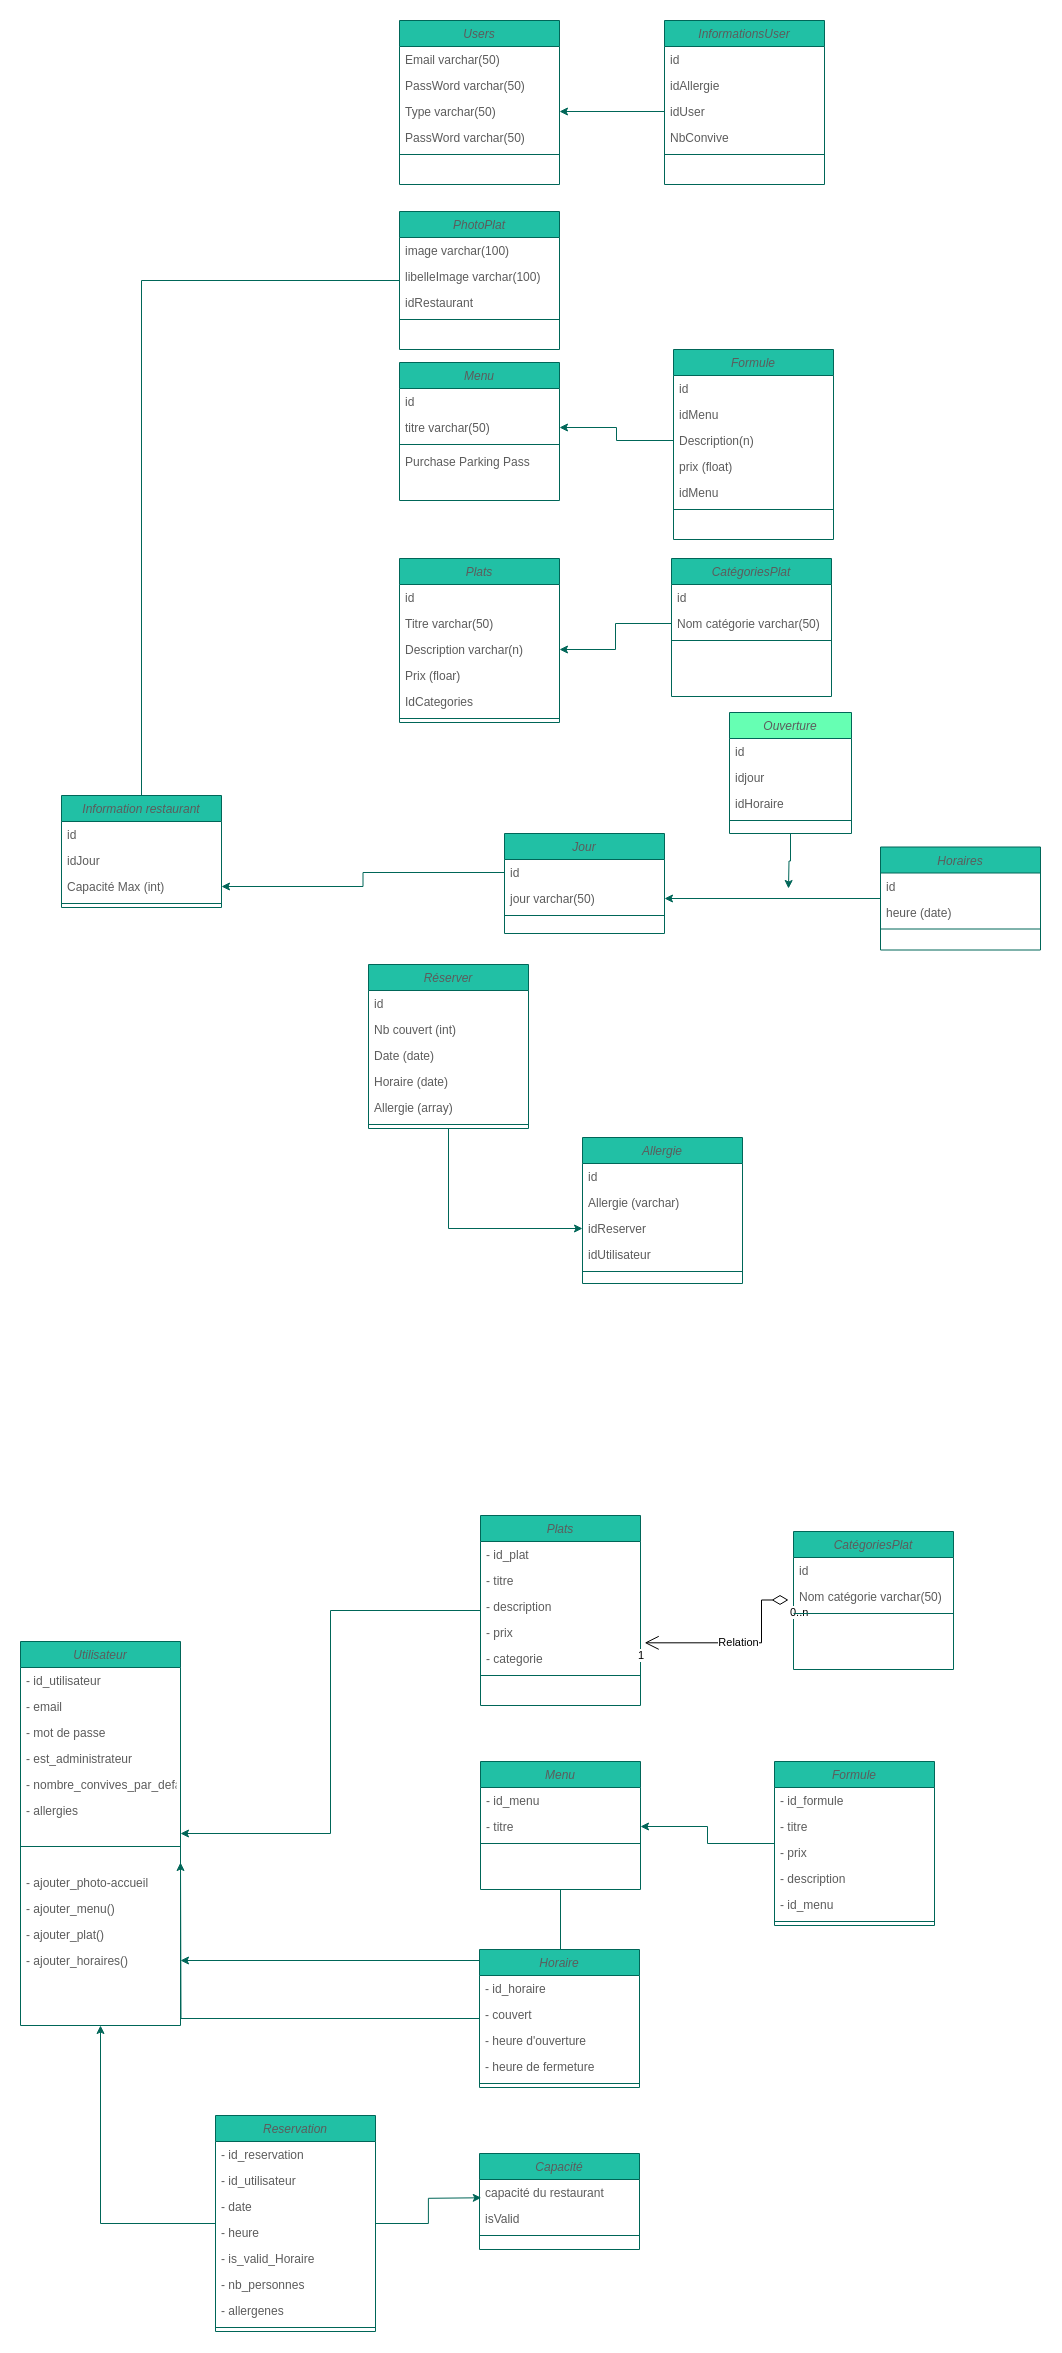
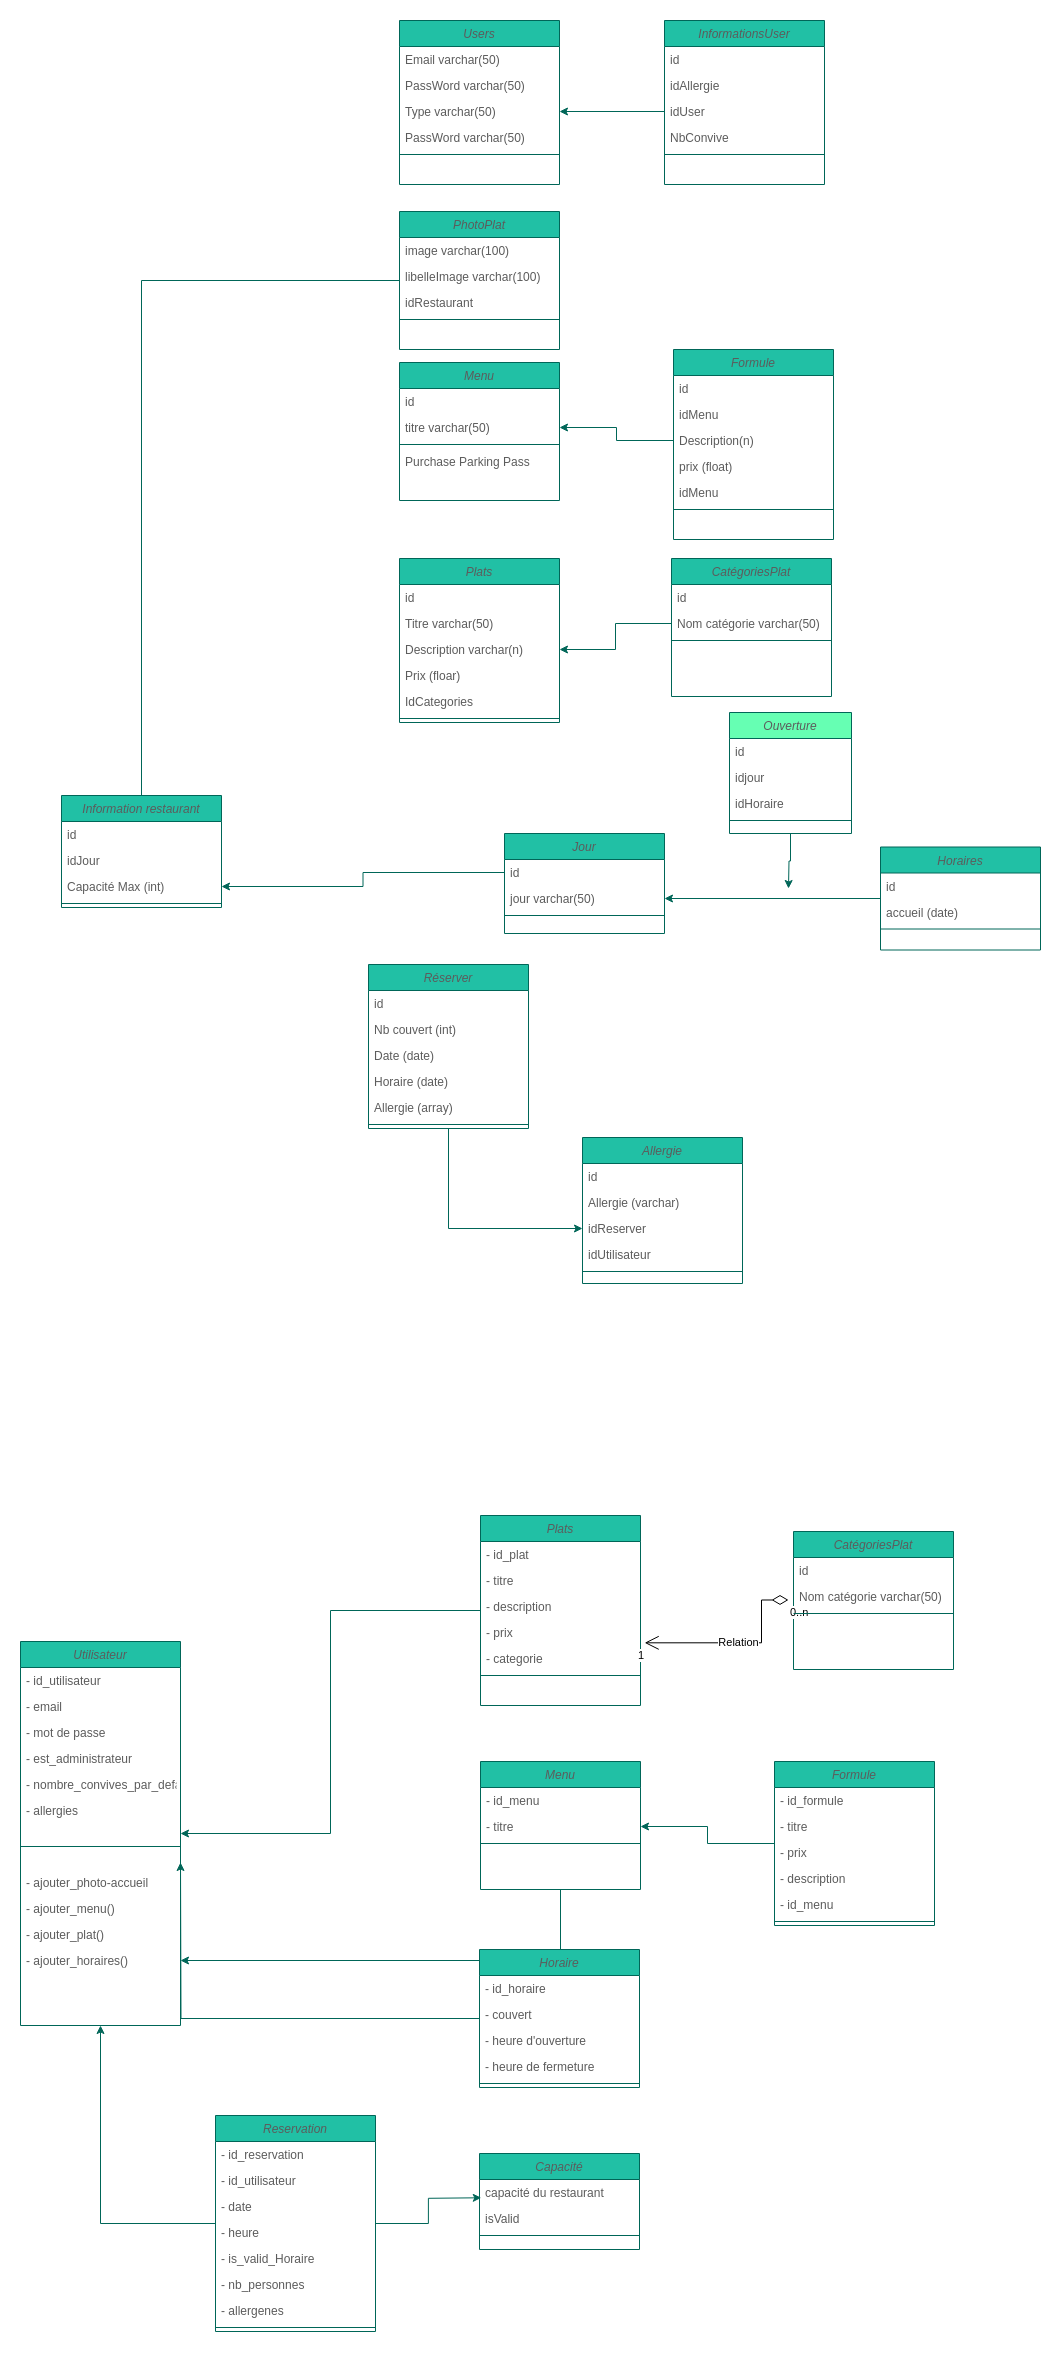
node "heure (date)": label "heure (date)" -> "accueil (date)"
